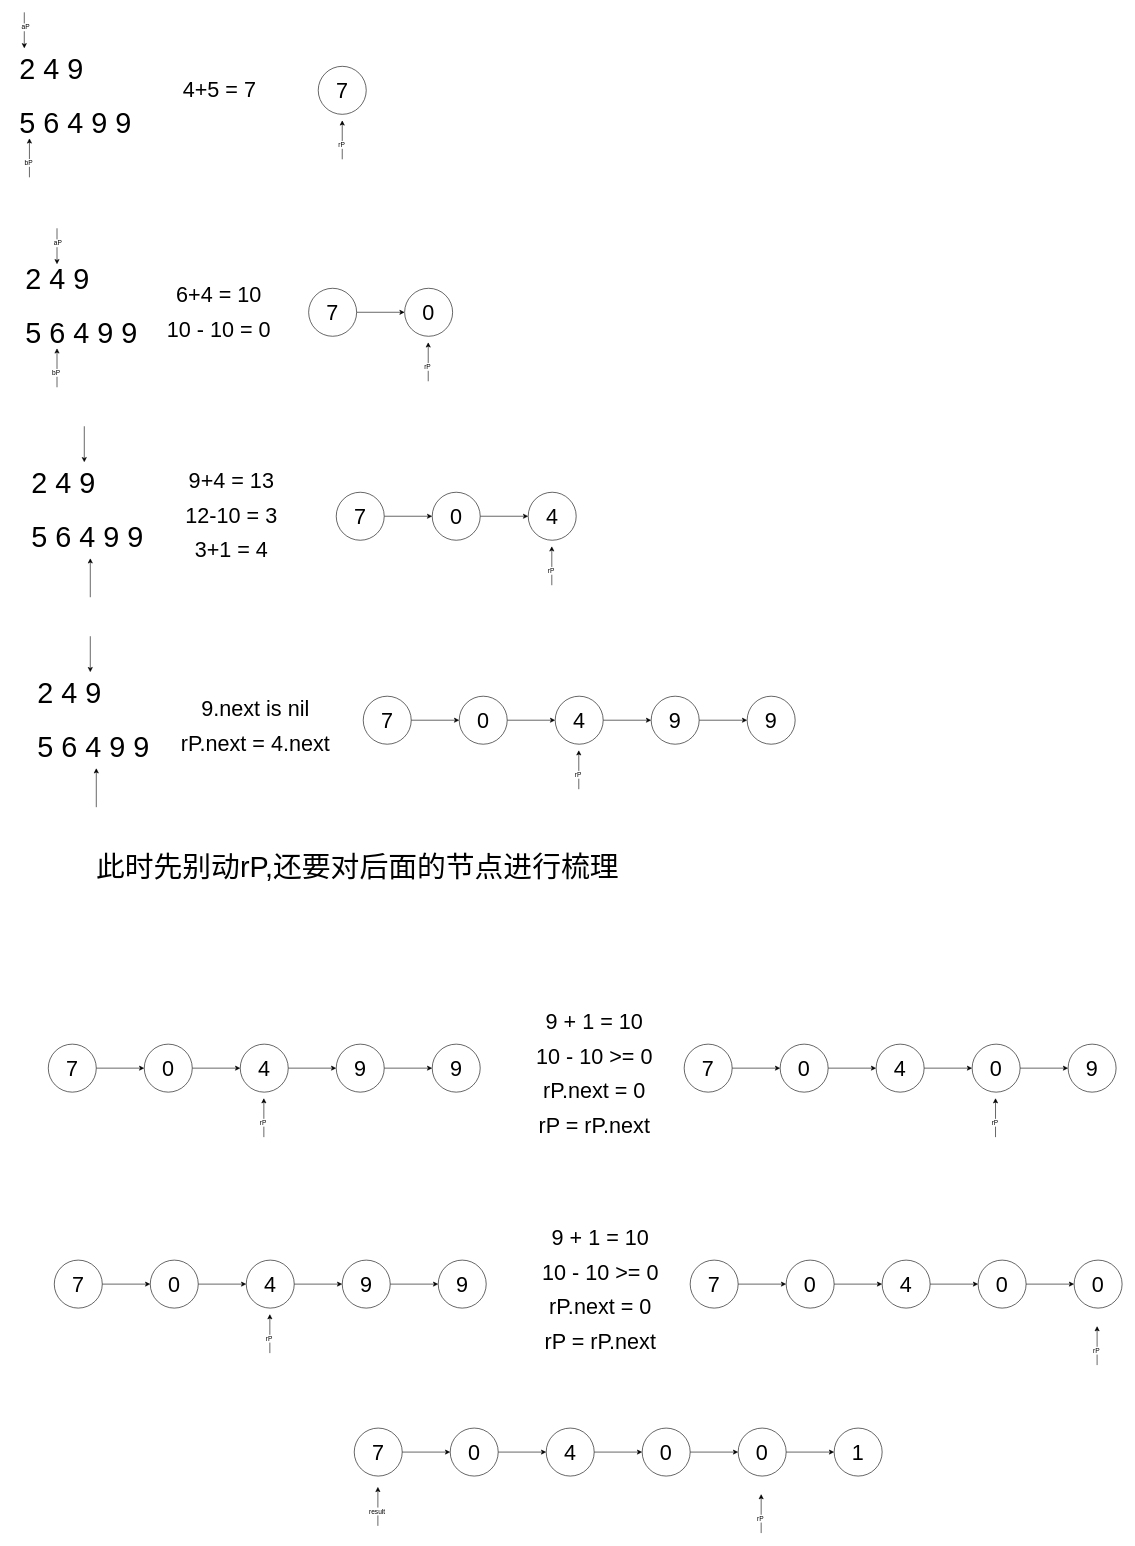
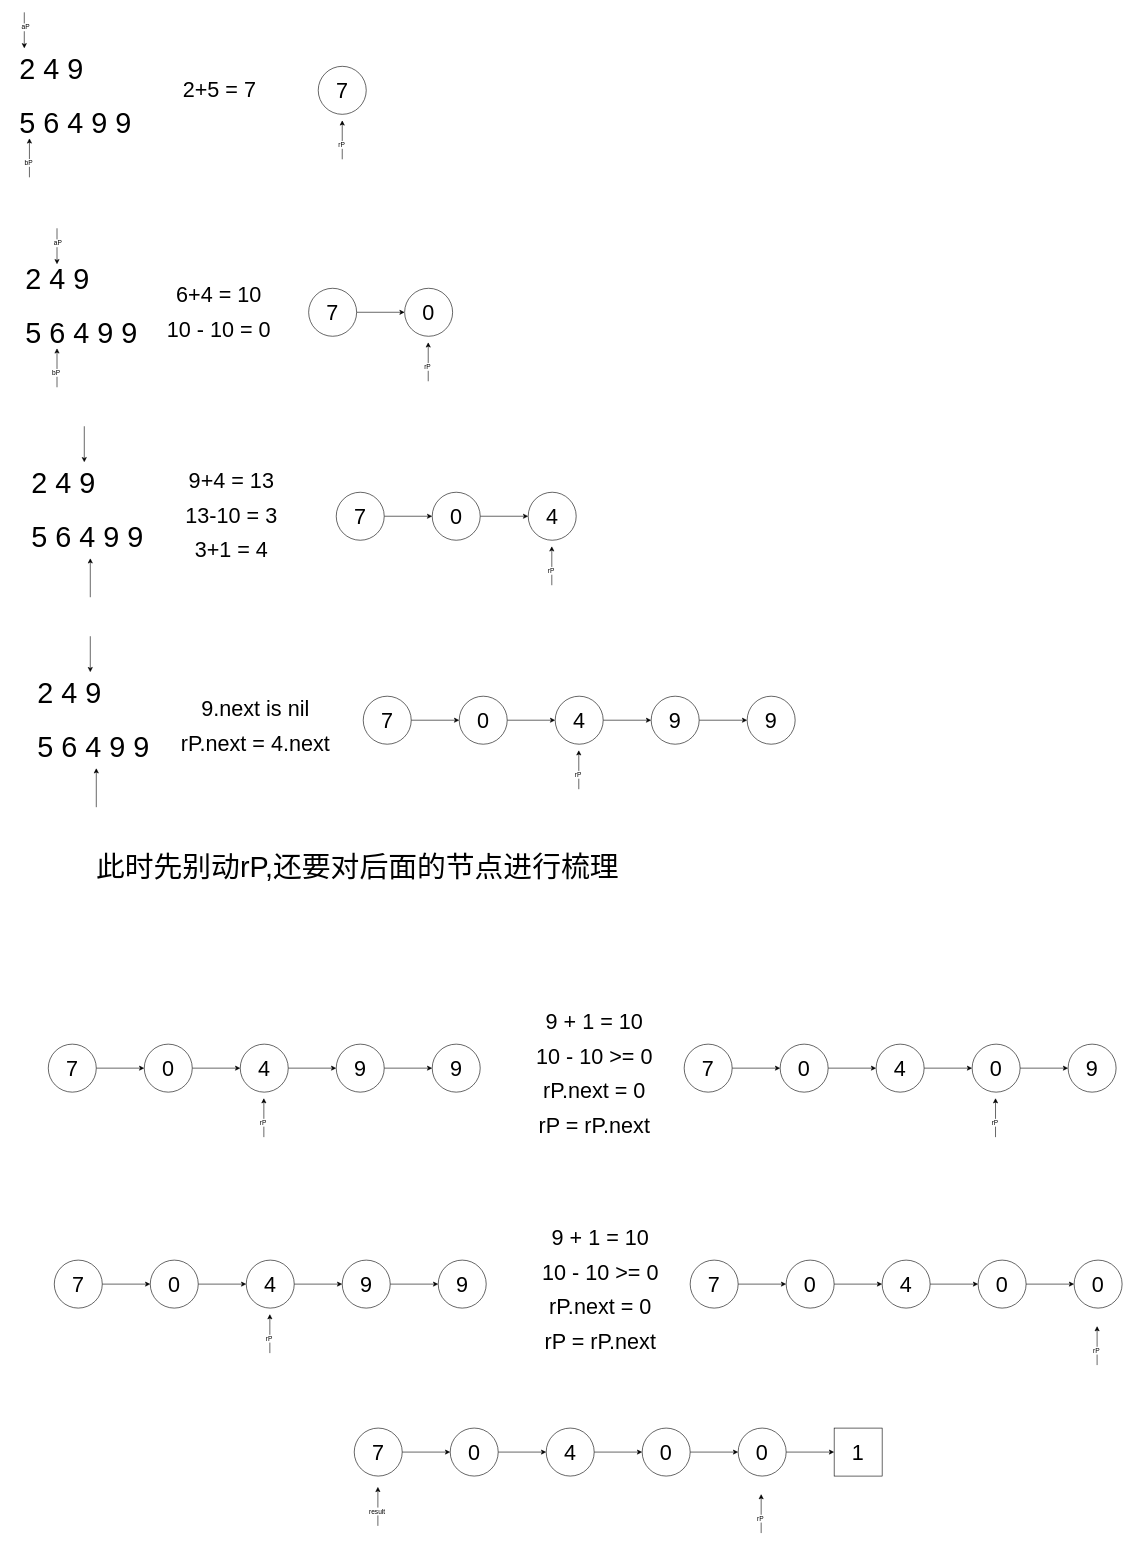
node "4+5 = 7": label "4+5 = 7" -> "2+5 = 7"
node "9+4 = 13 12-10 = 3 3+1 = 4": label "9+4 = 13 12-10 = 3 3+1 = 4" -> "9+4 = 13 13-10 = 3 3+1 = 4"
node "1": shape ellipse -> rectangle
